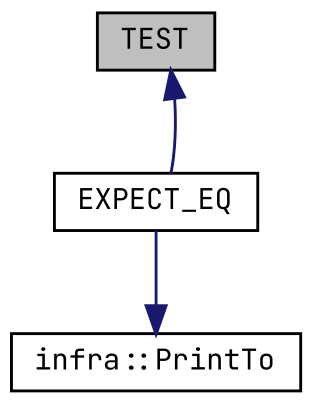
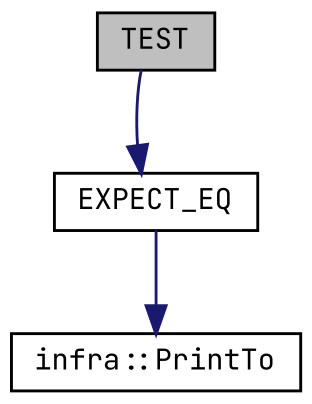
edge "EXPECT_EQ" -> "TEST": reversed
